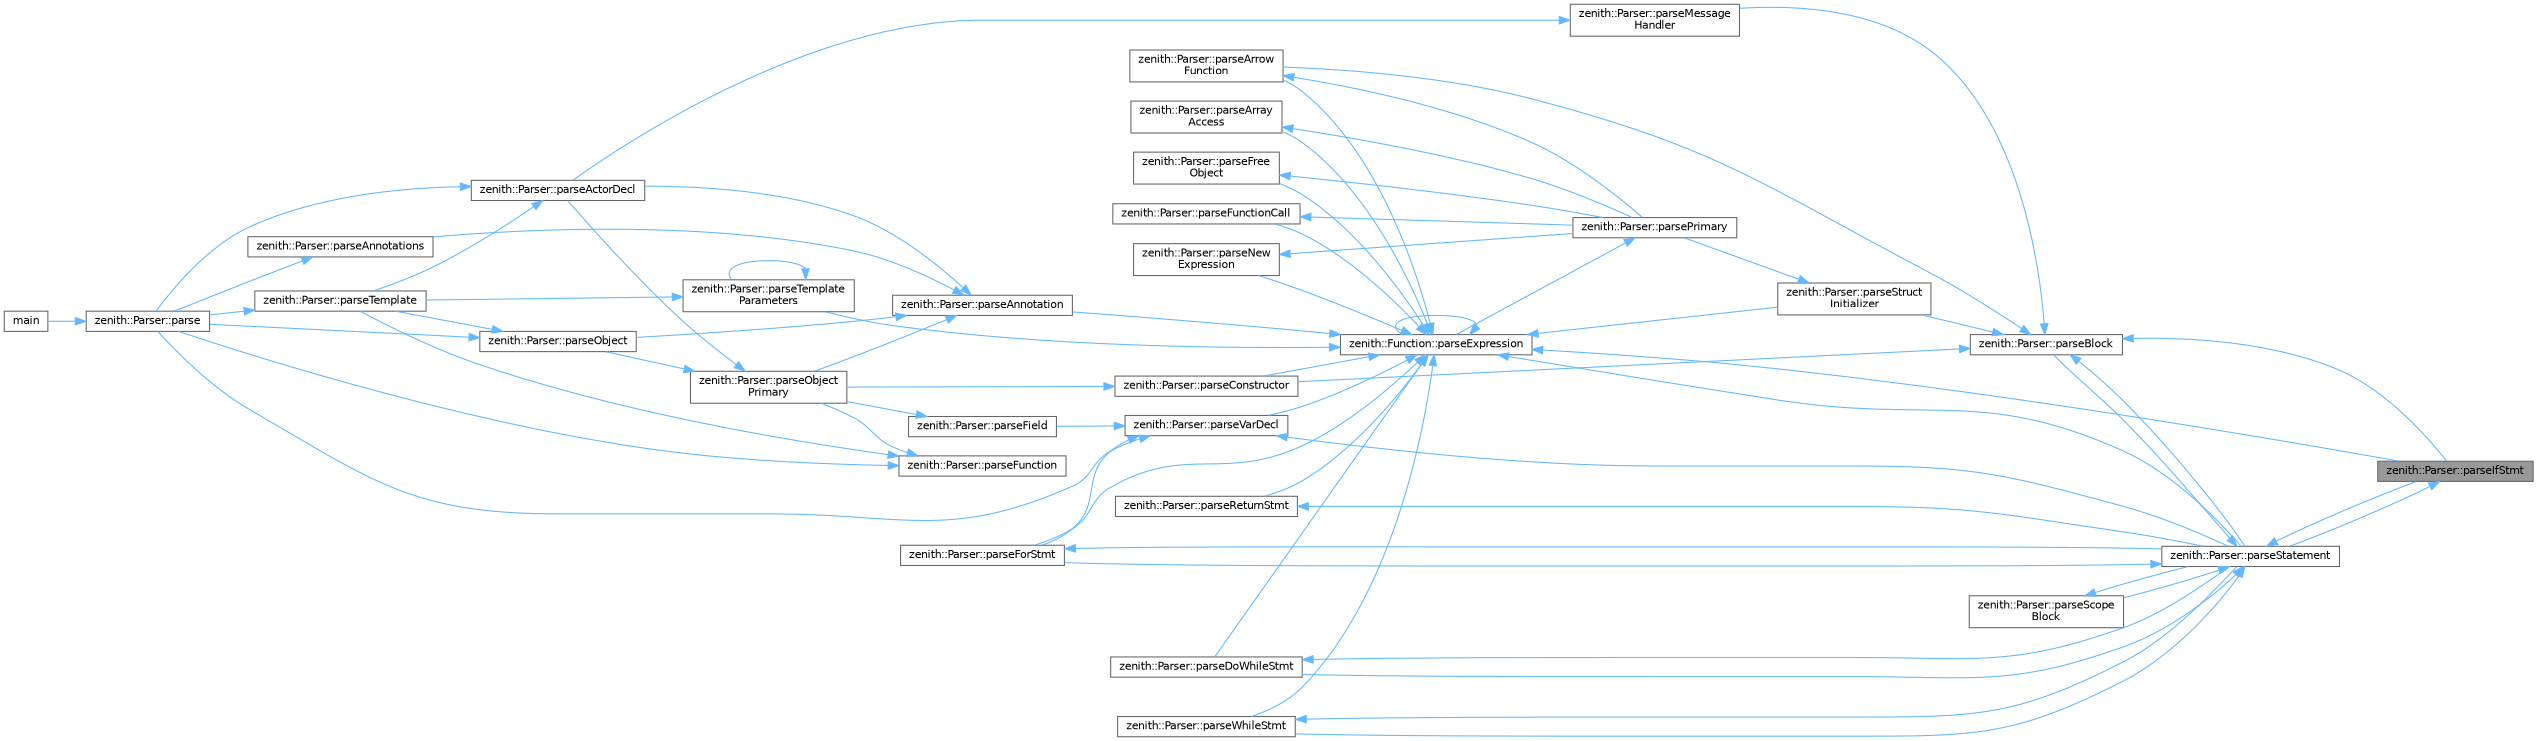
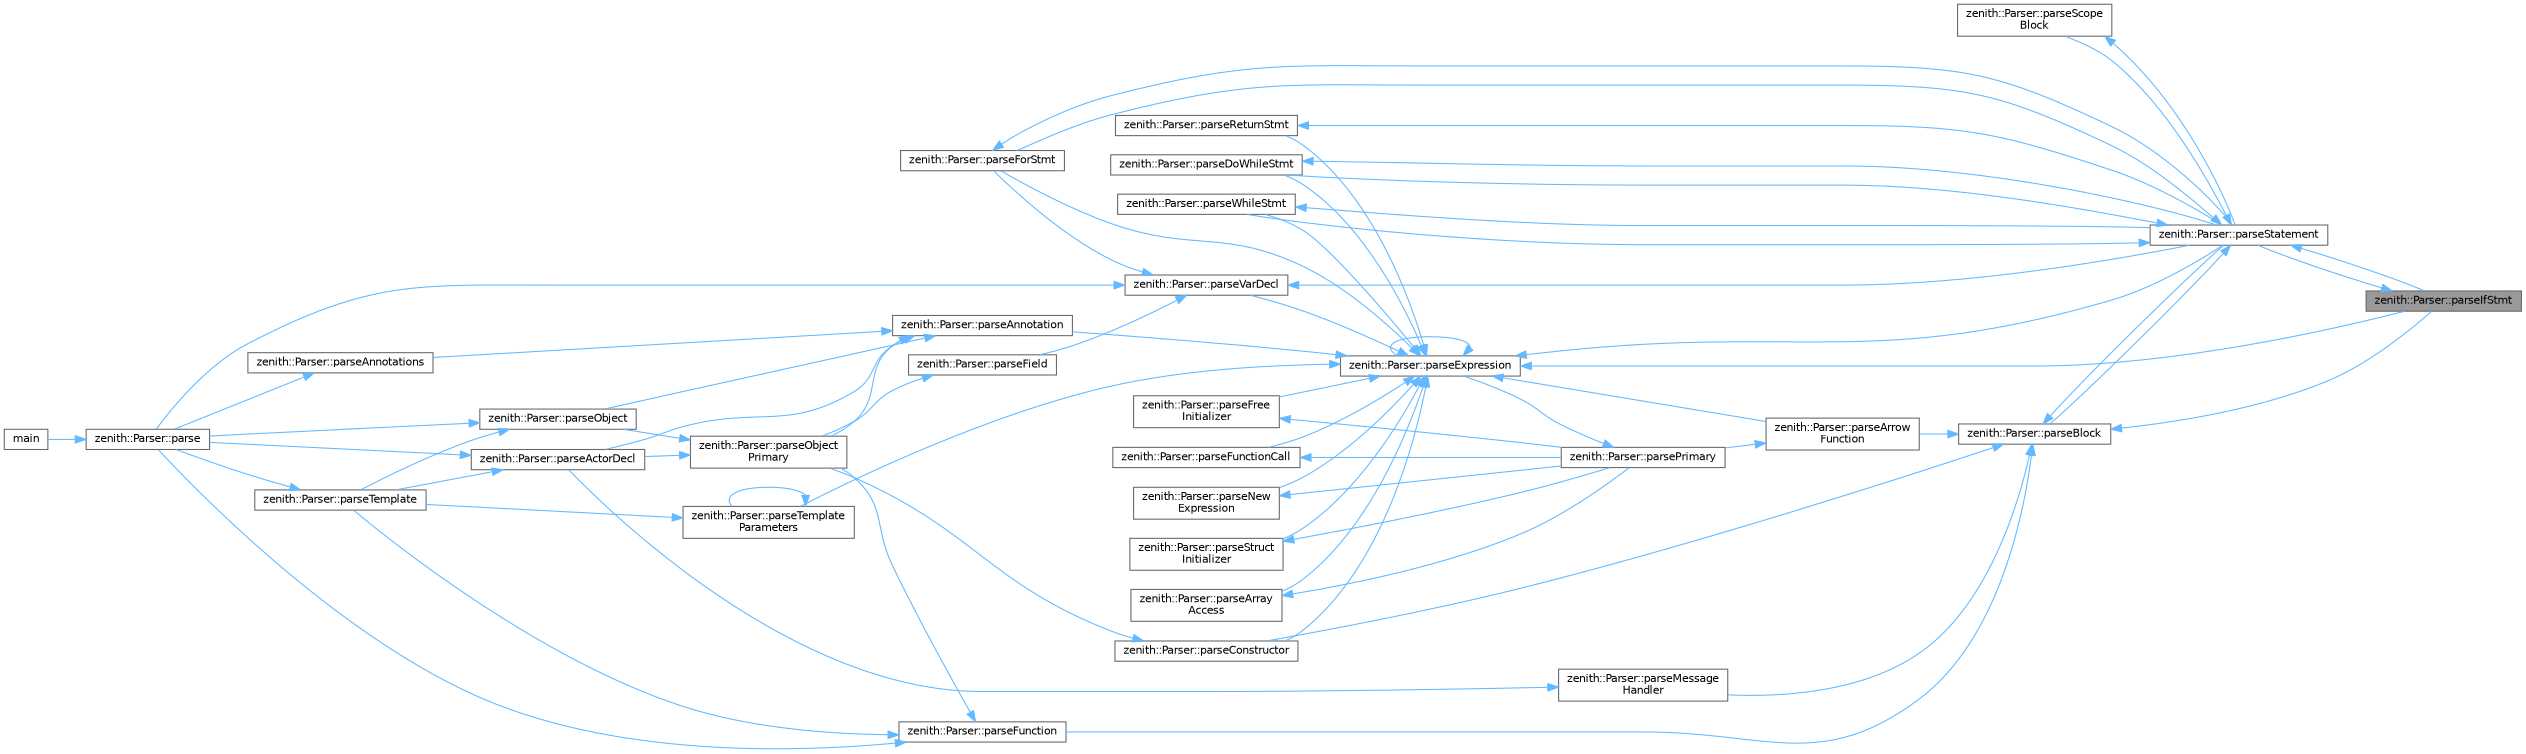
node "zenith::Parser::parseFree Object": label "zenith::Parser::parseFree Object" -> "zenith::Parser::parseFree Initializer"
edge "zenith::Parser::parseStruct Initializer" -> "zenith::Parser::parseBlock": now "zenith::Parser::parseFunction" -> "zenith::Parser::parseBlock"
node "zenith::Function::parseExpression": label "zenith::Function::parseExpression" -> "zenith::Parser::parseExpression"
